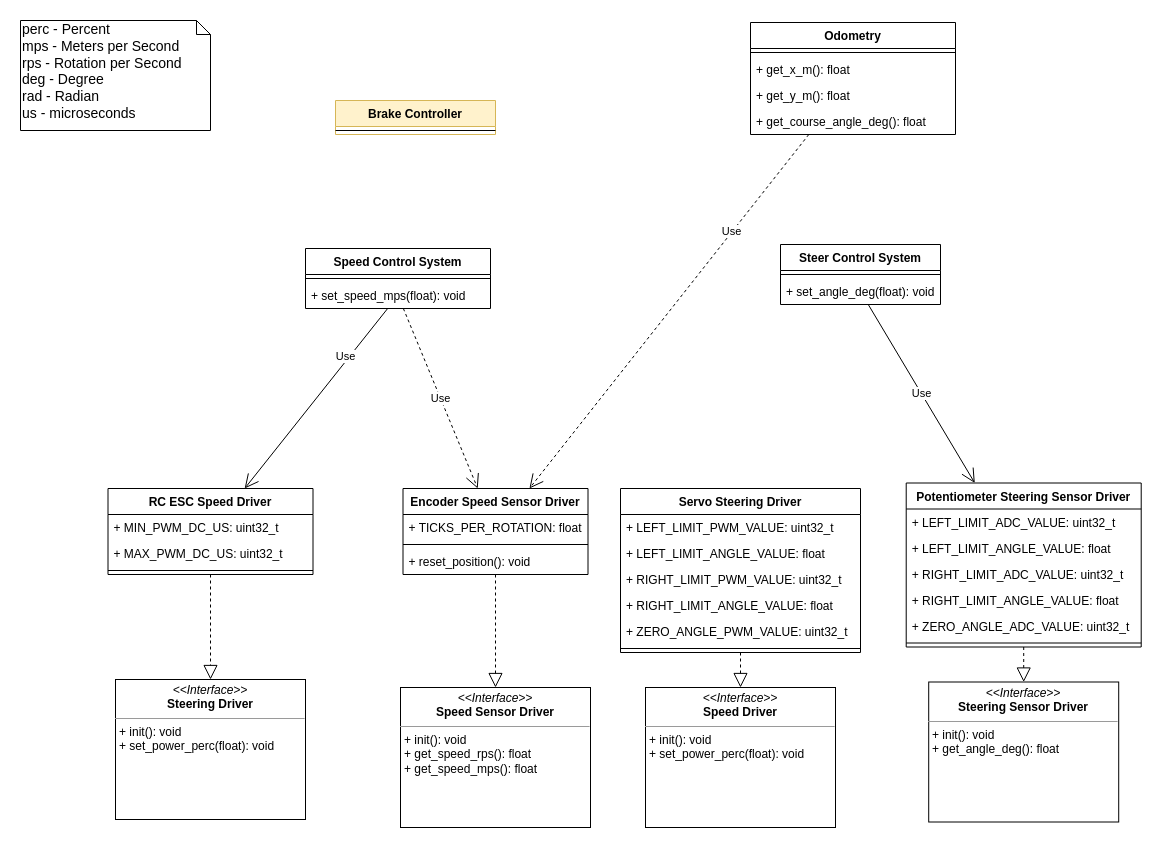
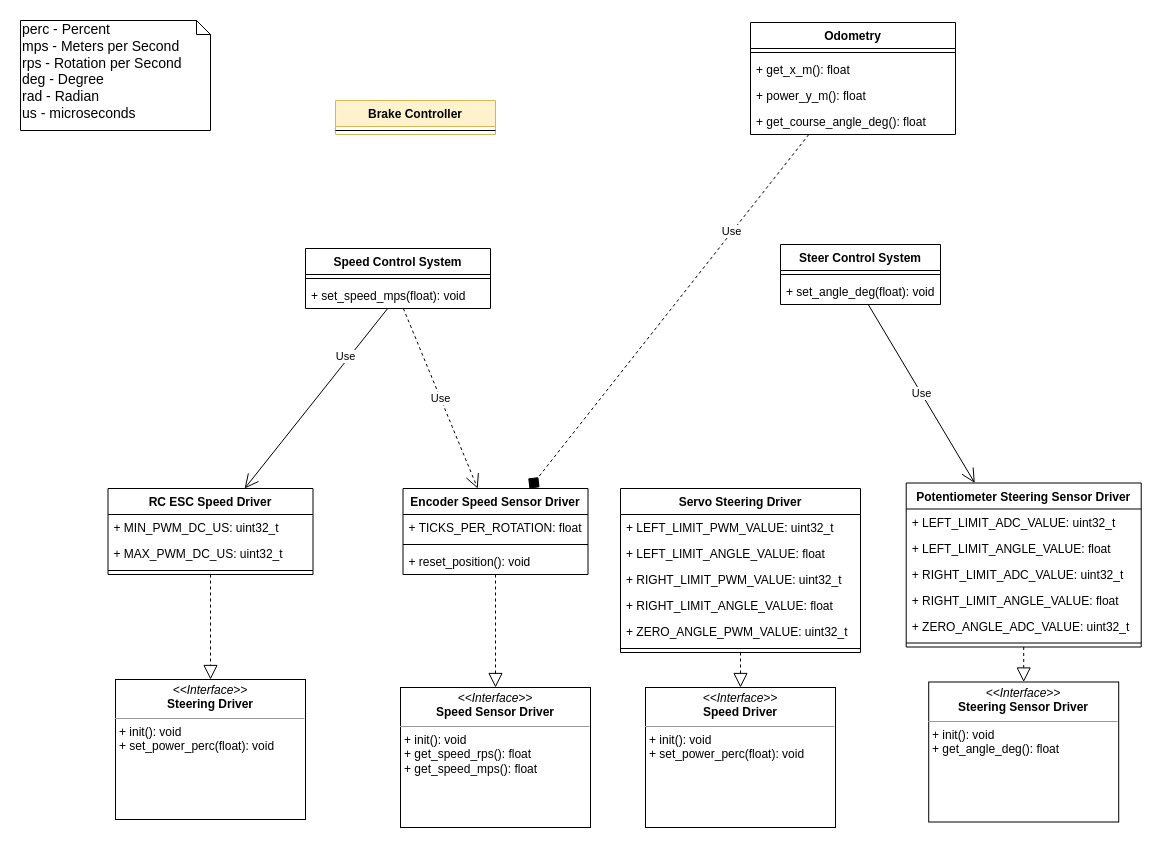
node "+ get_y_m(): float": label "+ get_y_m(): float" -> "+ power_y_m(): float"
edge "Odometry" -> "Encoder Speed Sensor Driver": arrowhead open -> diamond
